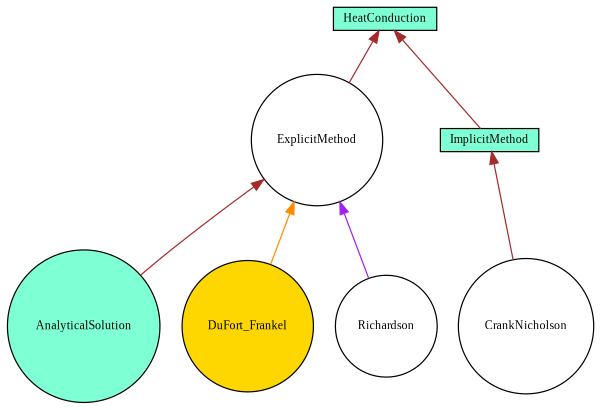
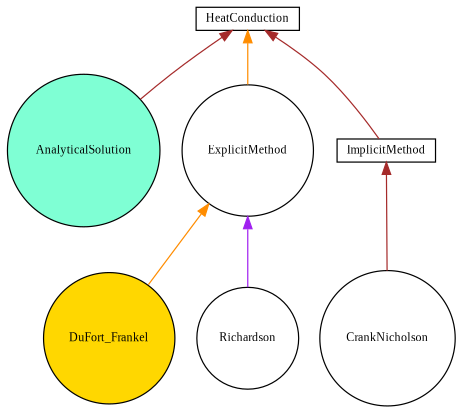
node "HeatConduction": fillcolor aquamarine -> white
edge "ExplicitMethod" -> "HeatConduction": color brown -> darkorange
node "ImplicitMethod": fillcolor aquamarine -> white
edge "AnalyticalSolution" -> "ExplicitMethod": now "AnalyticalSolution" -> "HeatConduction"
